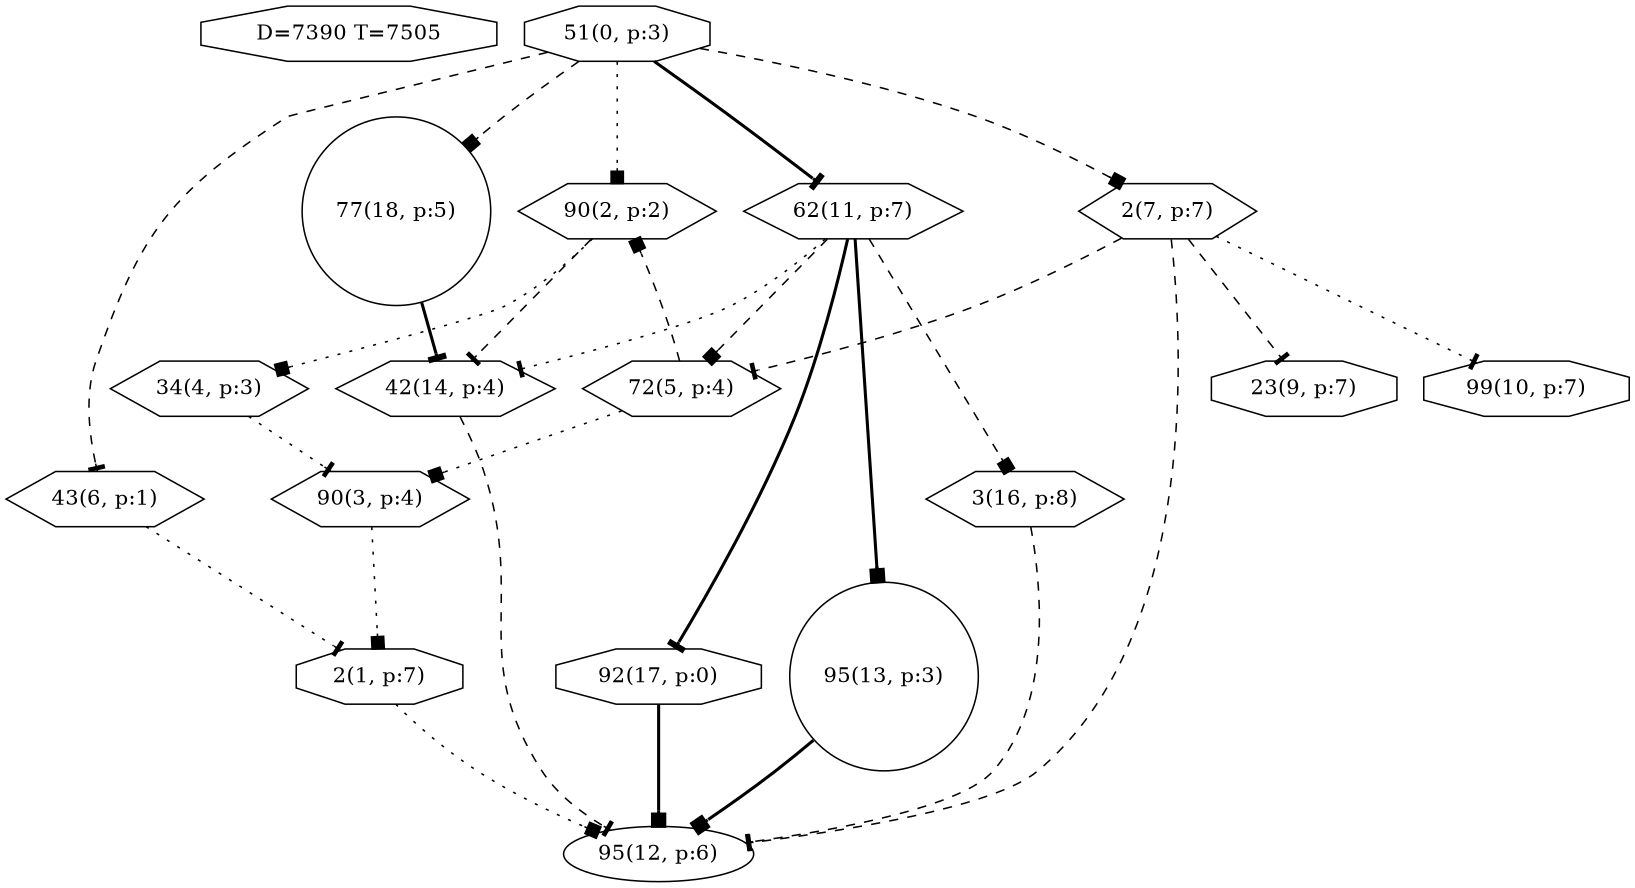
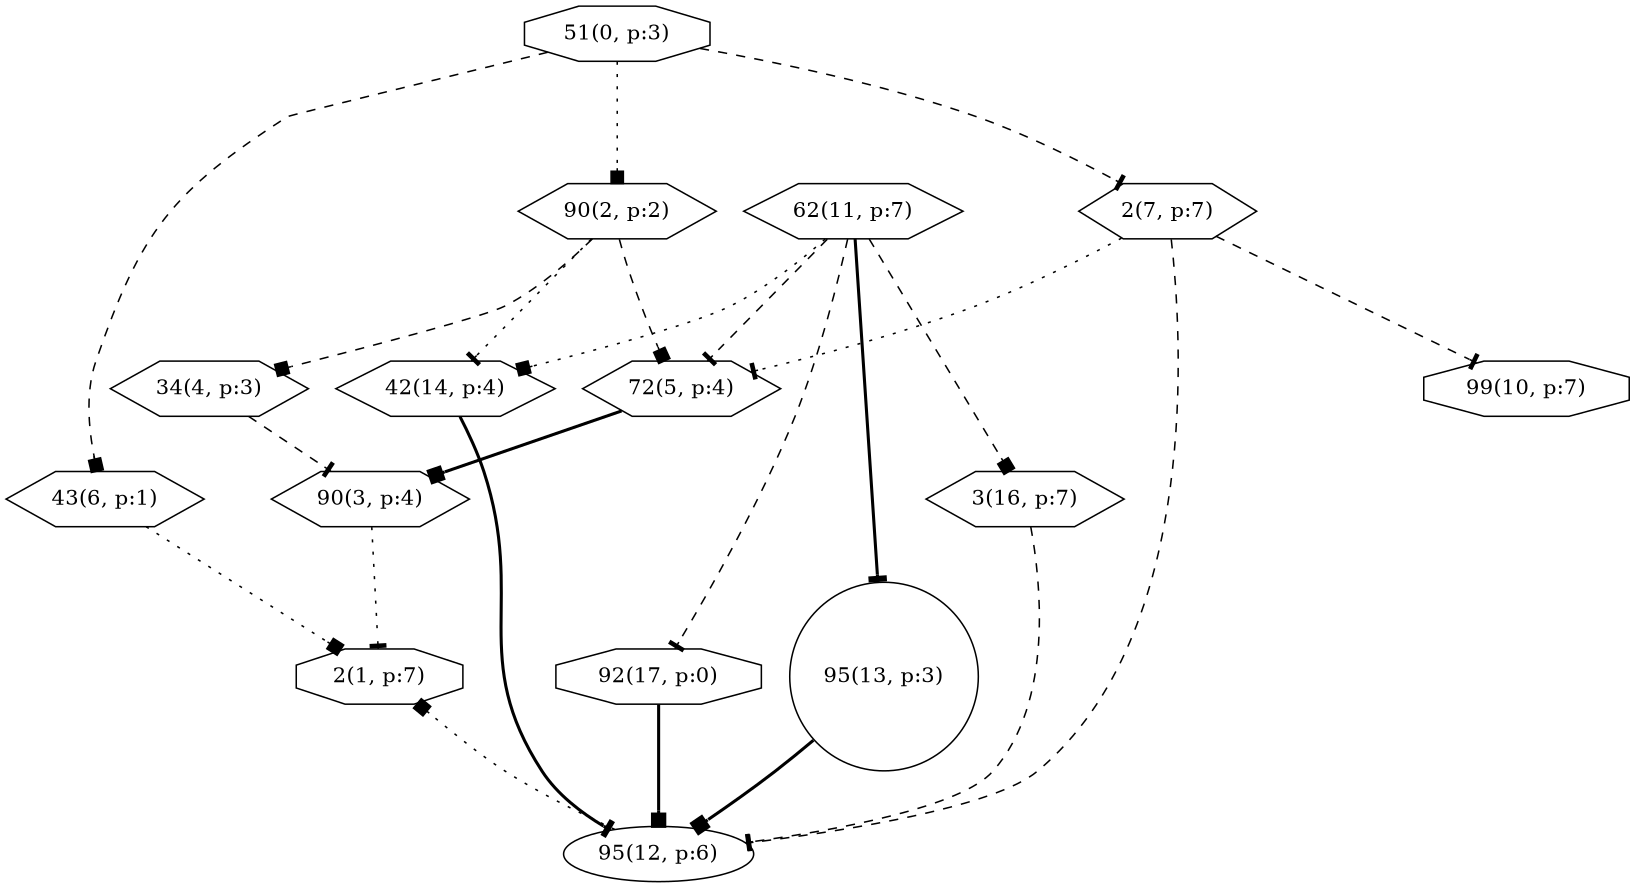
node "D=7390 T=7505": removed
edge "51(0, p:3)" -> "2(7, p:7)": arrowhead box -> tee
edge "51(0, p:3)" -> "62(11, p:7)": removed
edge "51(0, p:3)" -> "43(6, p:1)": arrowhead tee -> box
node "77(18, p:5)": removed
edge "62(11, p:7)" -> "72(5, p:4)": arrowhead box -> tee
edge "2(7, p:7)" -> "99(10, p:7)": style dotted -> dashed
edge "90(2, p:2)" -> "42(14, p:4)": style dashed -> dotted
edge "72(5, p:4)" -> "90(2, p:2)": reversed
edge "2(7, p:7)" -> "72(5, p:4)": style dashed -> dotted
edge "62(11, p:7)" -> "42(14, p:4)": arrowhead tee -> box
edge "90(2, p:2)" -> "34(4, p:3)": style dotted -> dashed
node "23(9, p:7)": removed
edge "62(11, p:7)" -> "95(13, p:3)": arrowhead box -> tee
edge "72(5, p:4)" -> "90(3, p:4)": style dotted -> bold
edge "34(4, p:3)" -> "90(3, p:4)": style dotted -> dashed
edge "62(11, p:7)" -> "92(17, p:0)": style bold -> dashed
node "3(16, p:8)": label "3(16, p:8)" -> "3(16, p:7)"
edge "90(3, p:4)" -> "2(1, p:7)": arrowhead box -> tee
edge "43(6, p:1)" -> "2(1, p:7)": arrowhead tee -> box
edge "42(14, p:4)" -> "95(12, p:6)": style dashed -> bold
edge "2(1, p:7)" -> "95(12, p:6)": reversed
